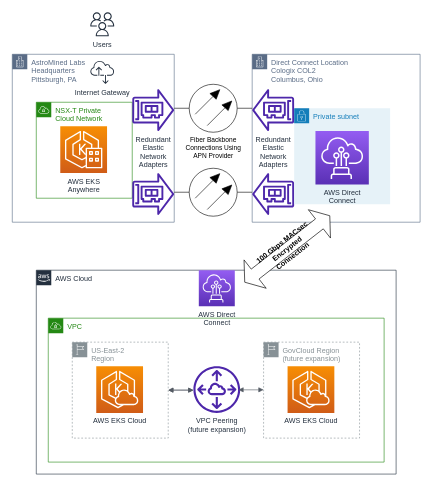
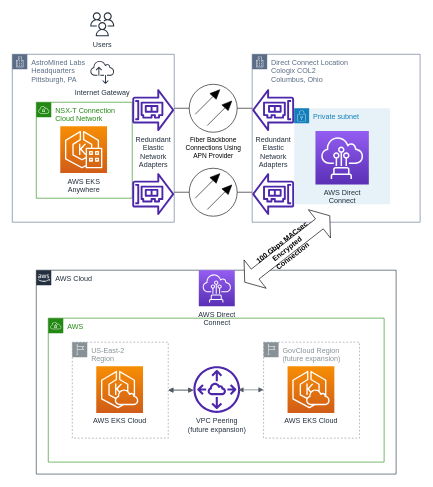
node "NSX-T Private Cloud Network": label "NSX-T Private Cloud Network" -> "NSX-T Connection Cloud Network"
node "VPC": label "VPC" -> "AWS"
